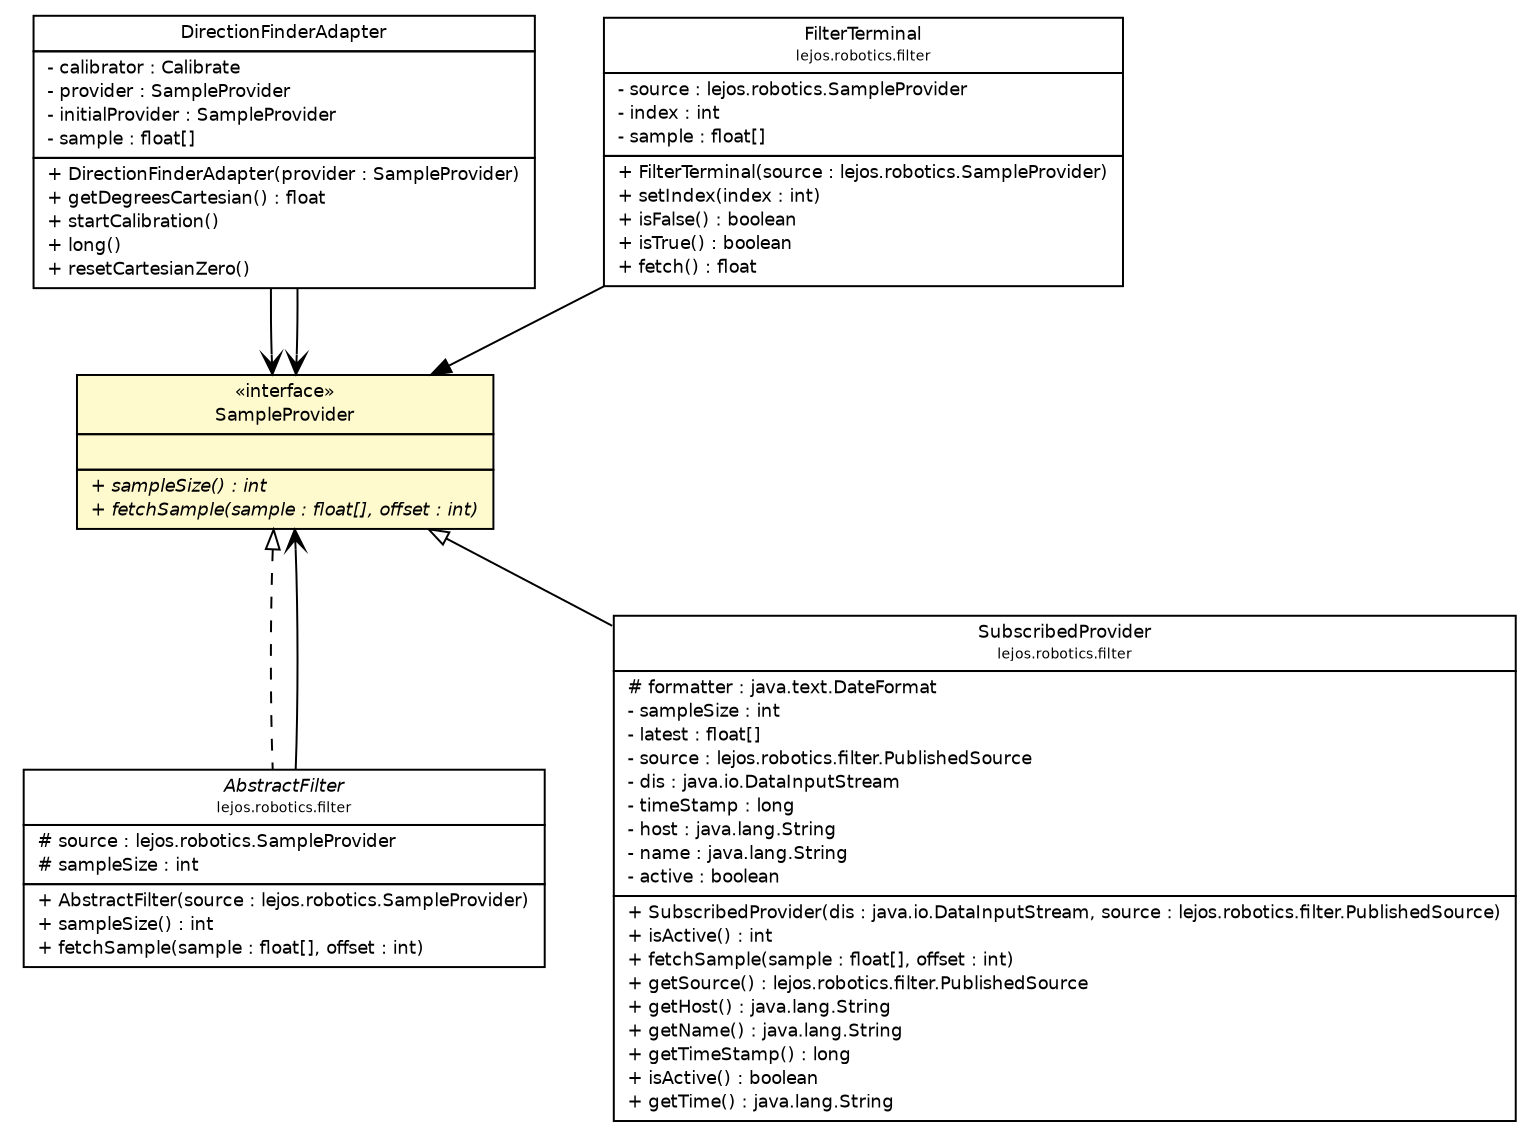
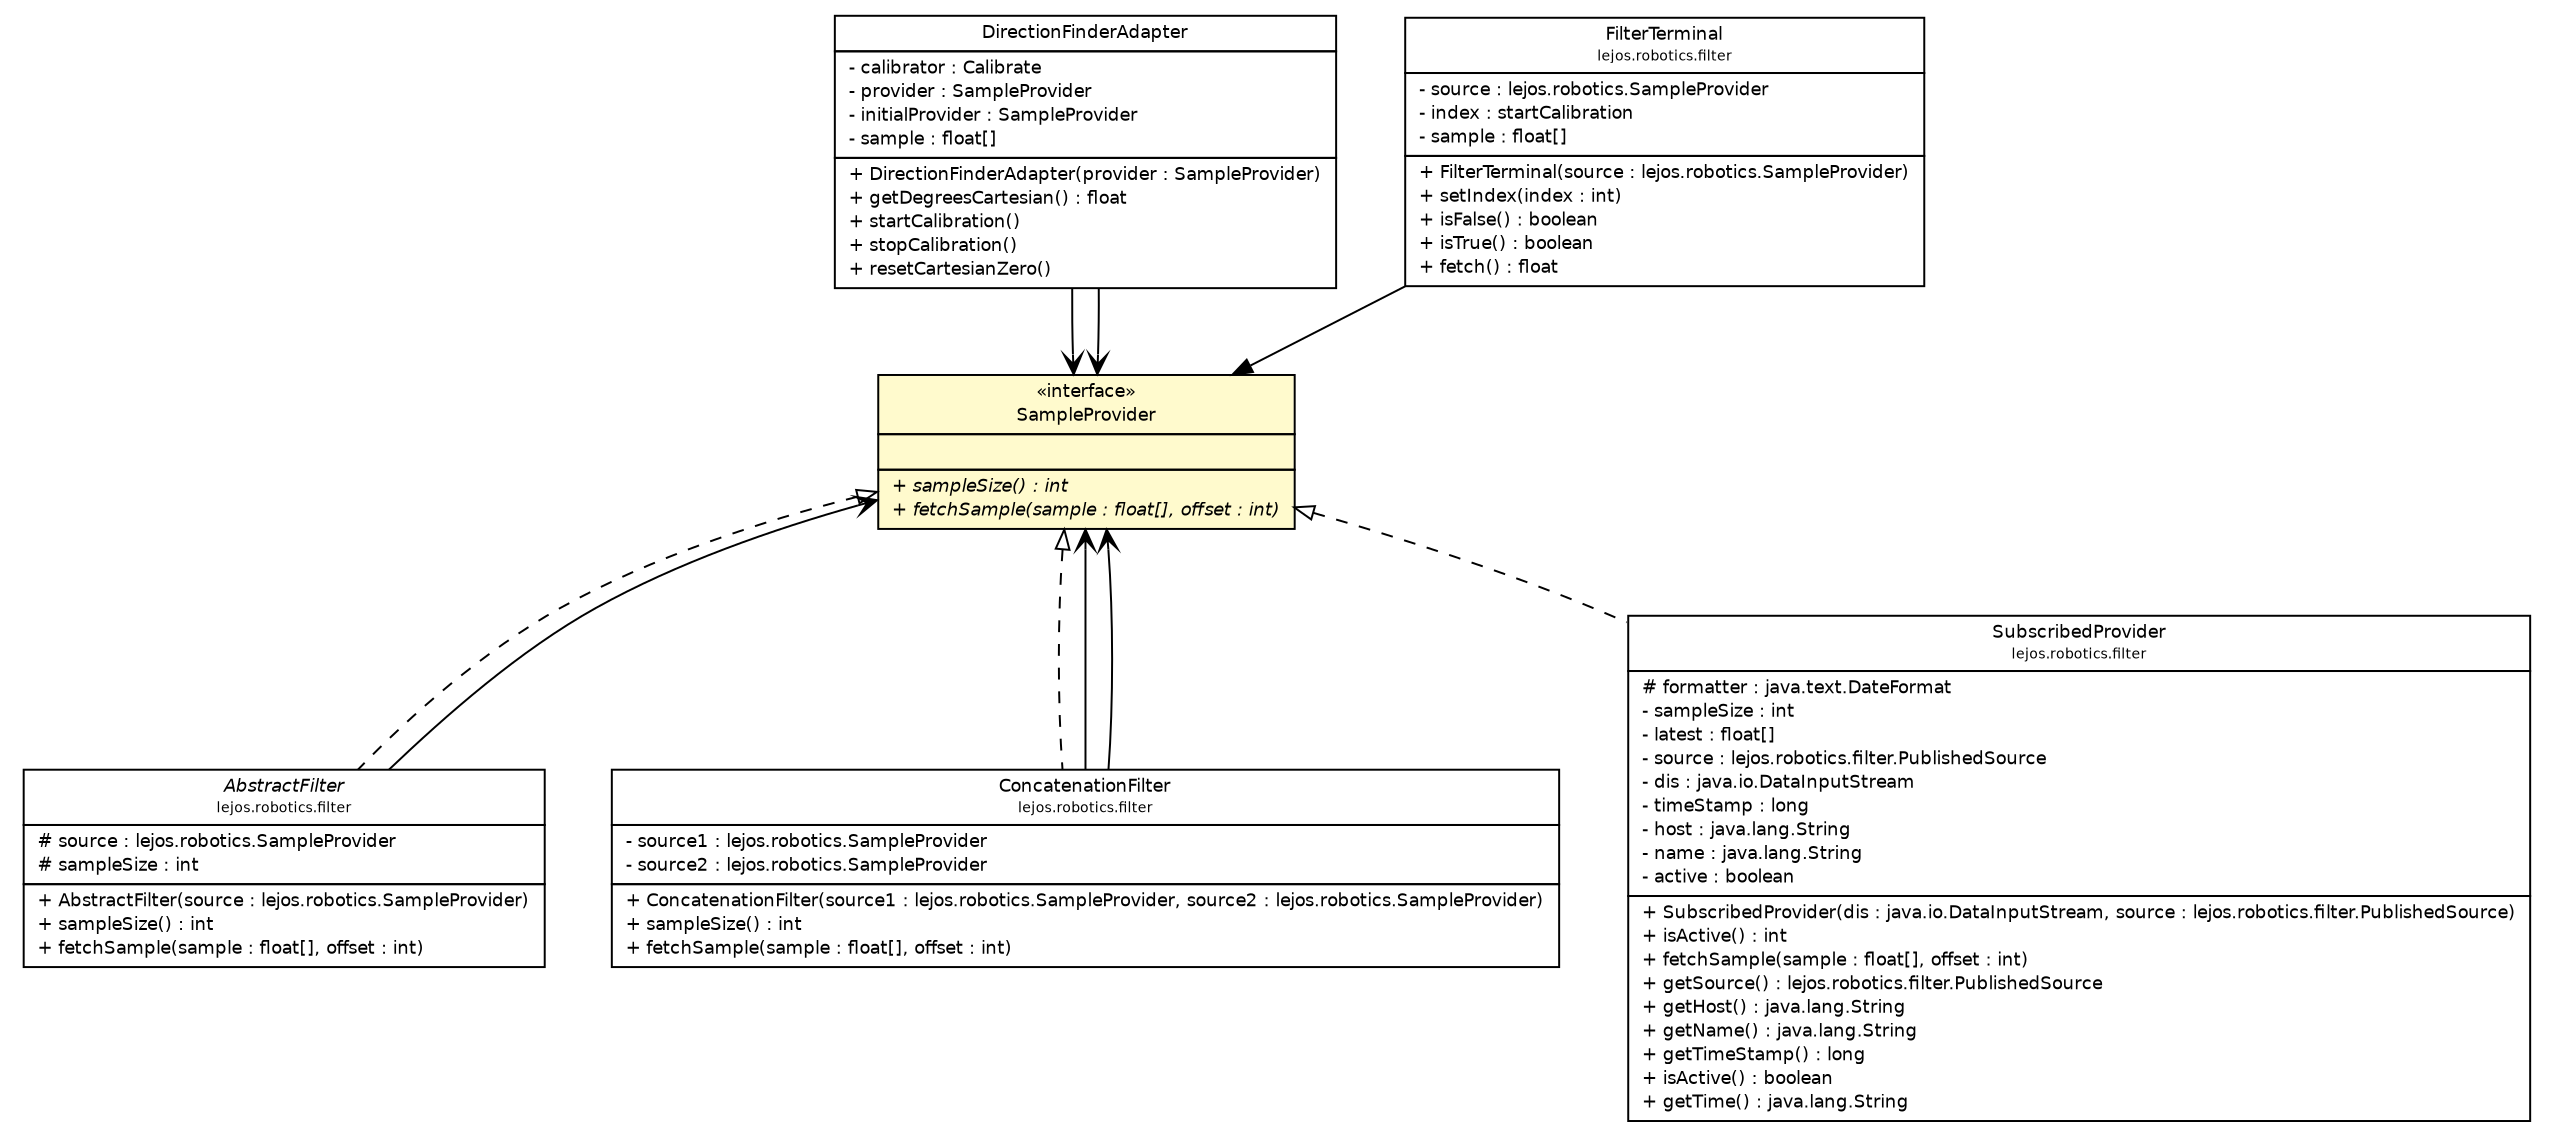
node "FilterTerminal": text "- index : int" -> "- index : startCalibration"
node "DirectionFinderAdapter": text "+ long()" -> "+ stopCalibration()"
edge "SubscribedProvider" -> "SampleProvider": style solid -> dashed
node "ConcatenationFilter": added
